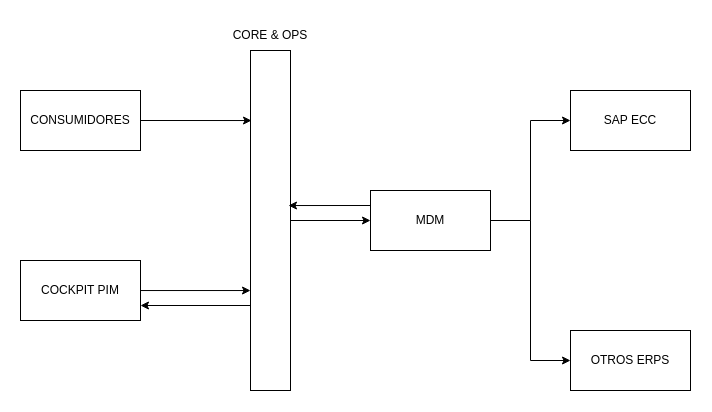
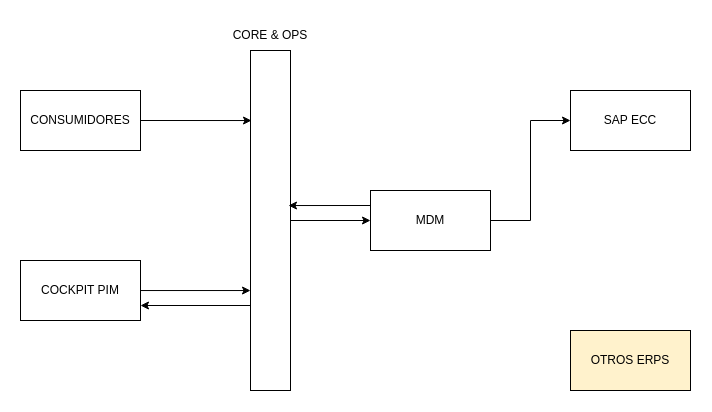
edge "MDM" -> "OTROS ERPS": removed
node "OTROS ERPS": fillcolor #ffffff -> #fff2cc
